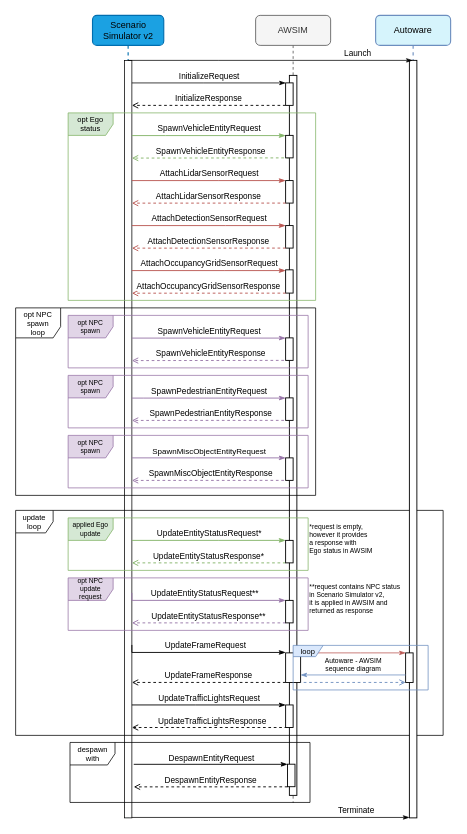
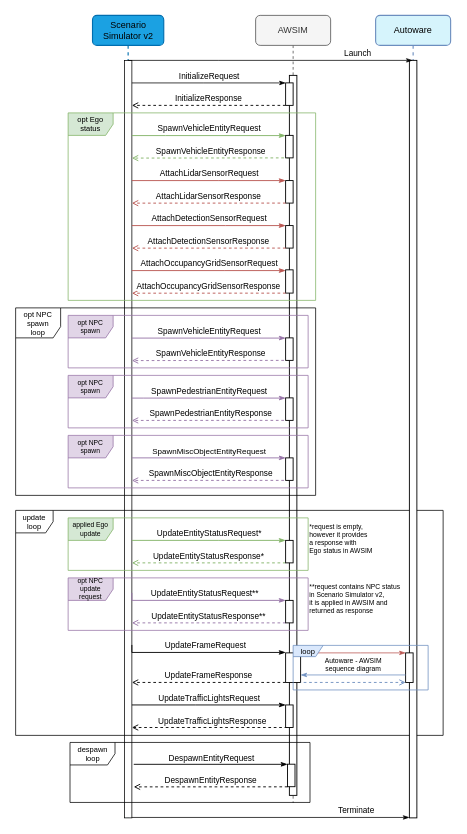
node "despawn with": label "despawn with" -> "despawn loop"
